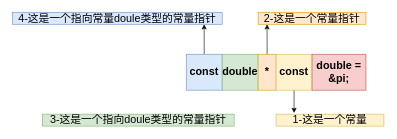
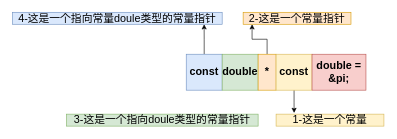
node "2-这是一个常量指针": moved (312, 18) -> (297, 18)
node "3-这是一个指向doule类型的常量指针": moved (138, 120) -> (162, 120)
